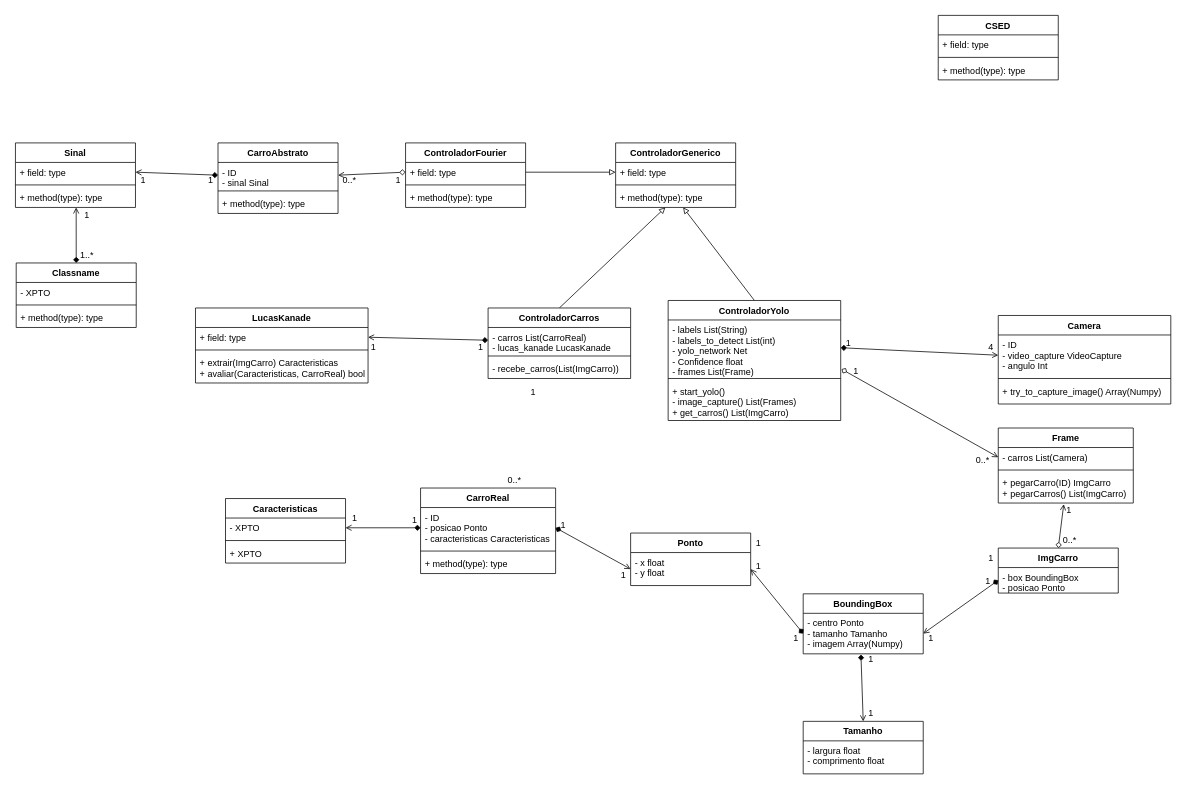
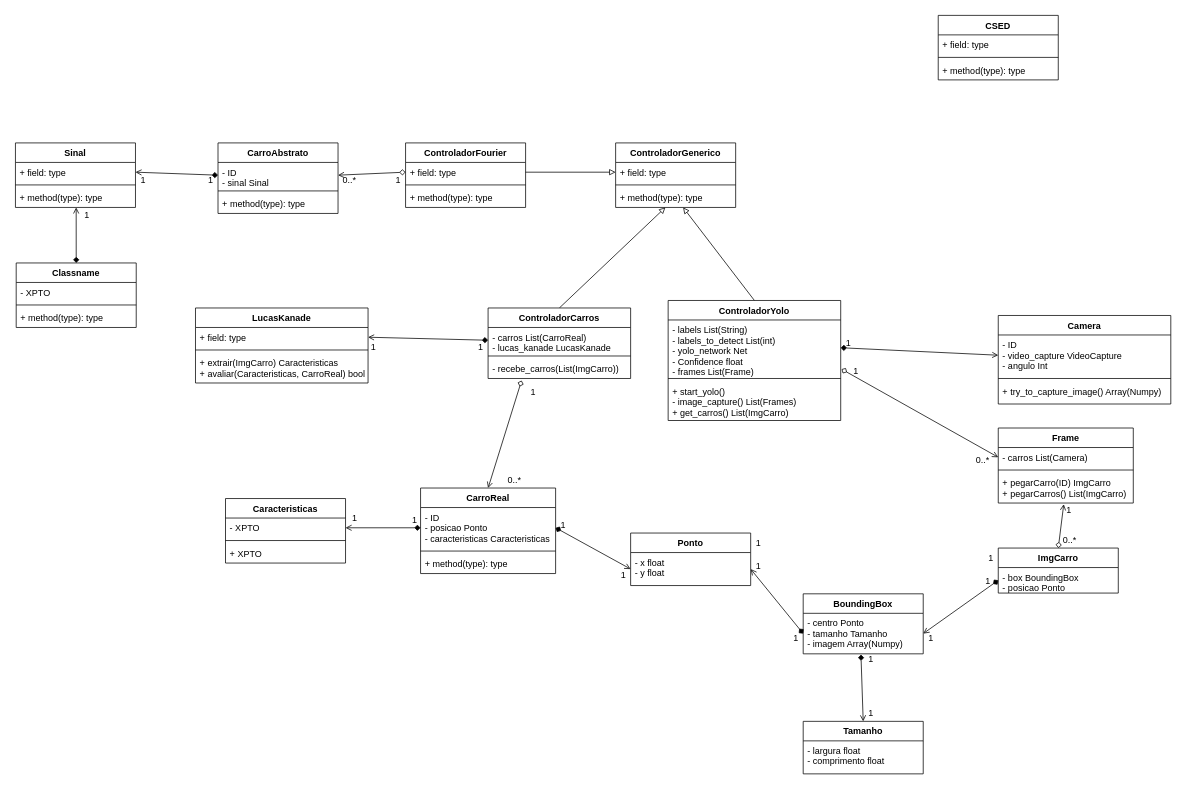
node "1..*": removed
node "4": removed
edge "- recebe_carros(List(ImgCarro))" -- "CarroReal": added
